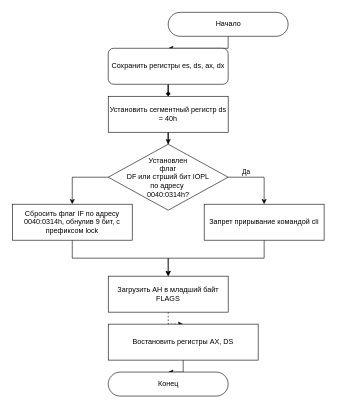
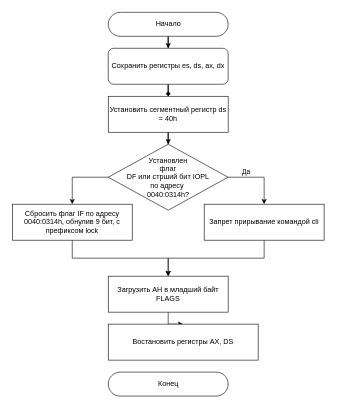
node "Начало": moved (228, 24) -> (168, 24)
edge "Загрузить AH в младший байт FLAGS" -> "Востановить регистры AX, DS": style dashed -> solid
edge "Востановить регистры AX, DS" -> "Конец": removed
